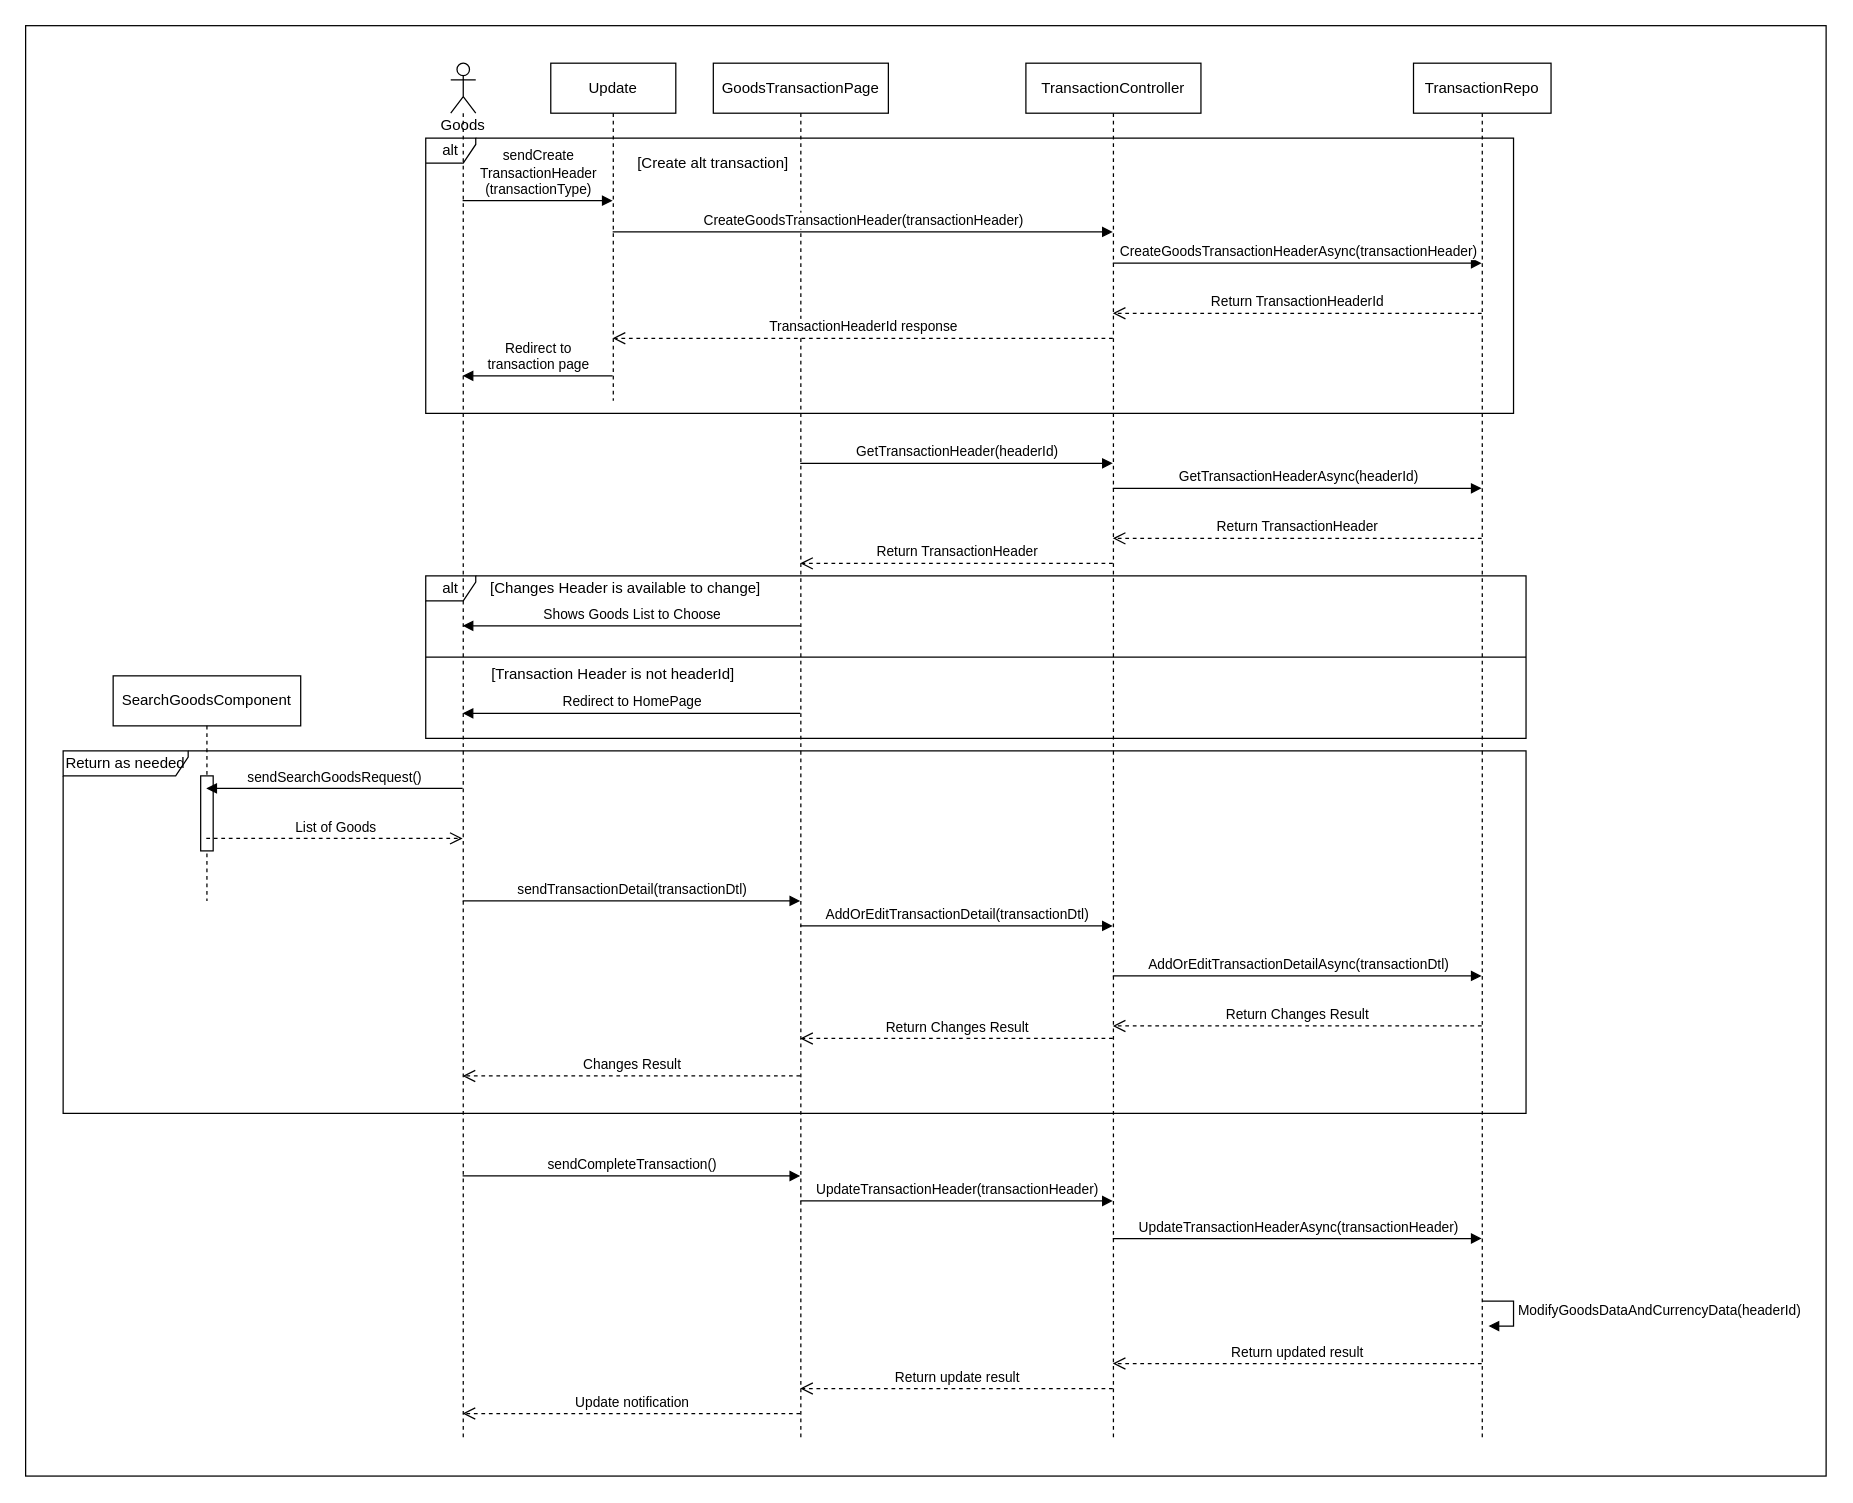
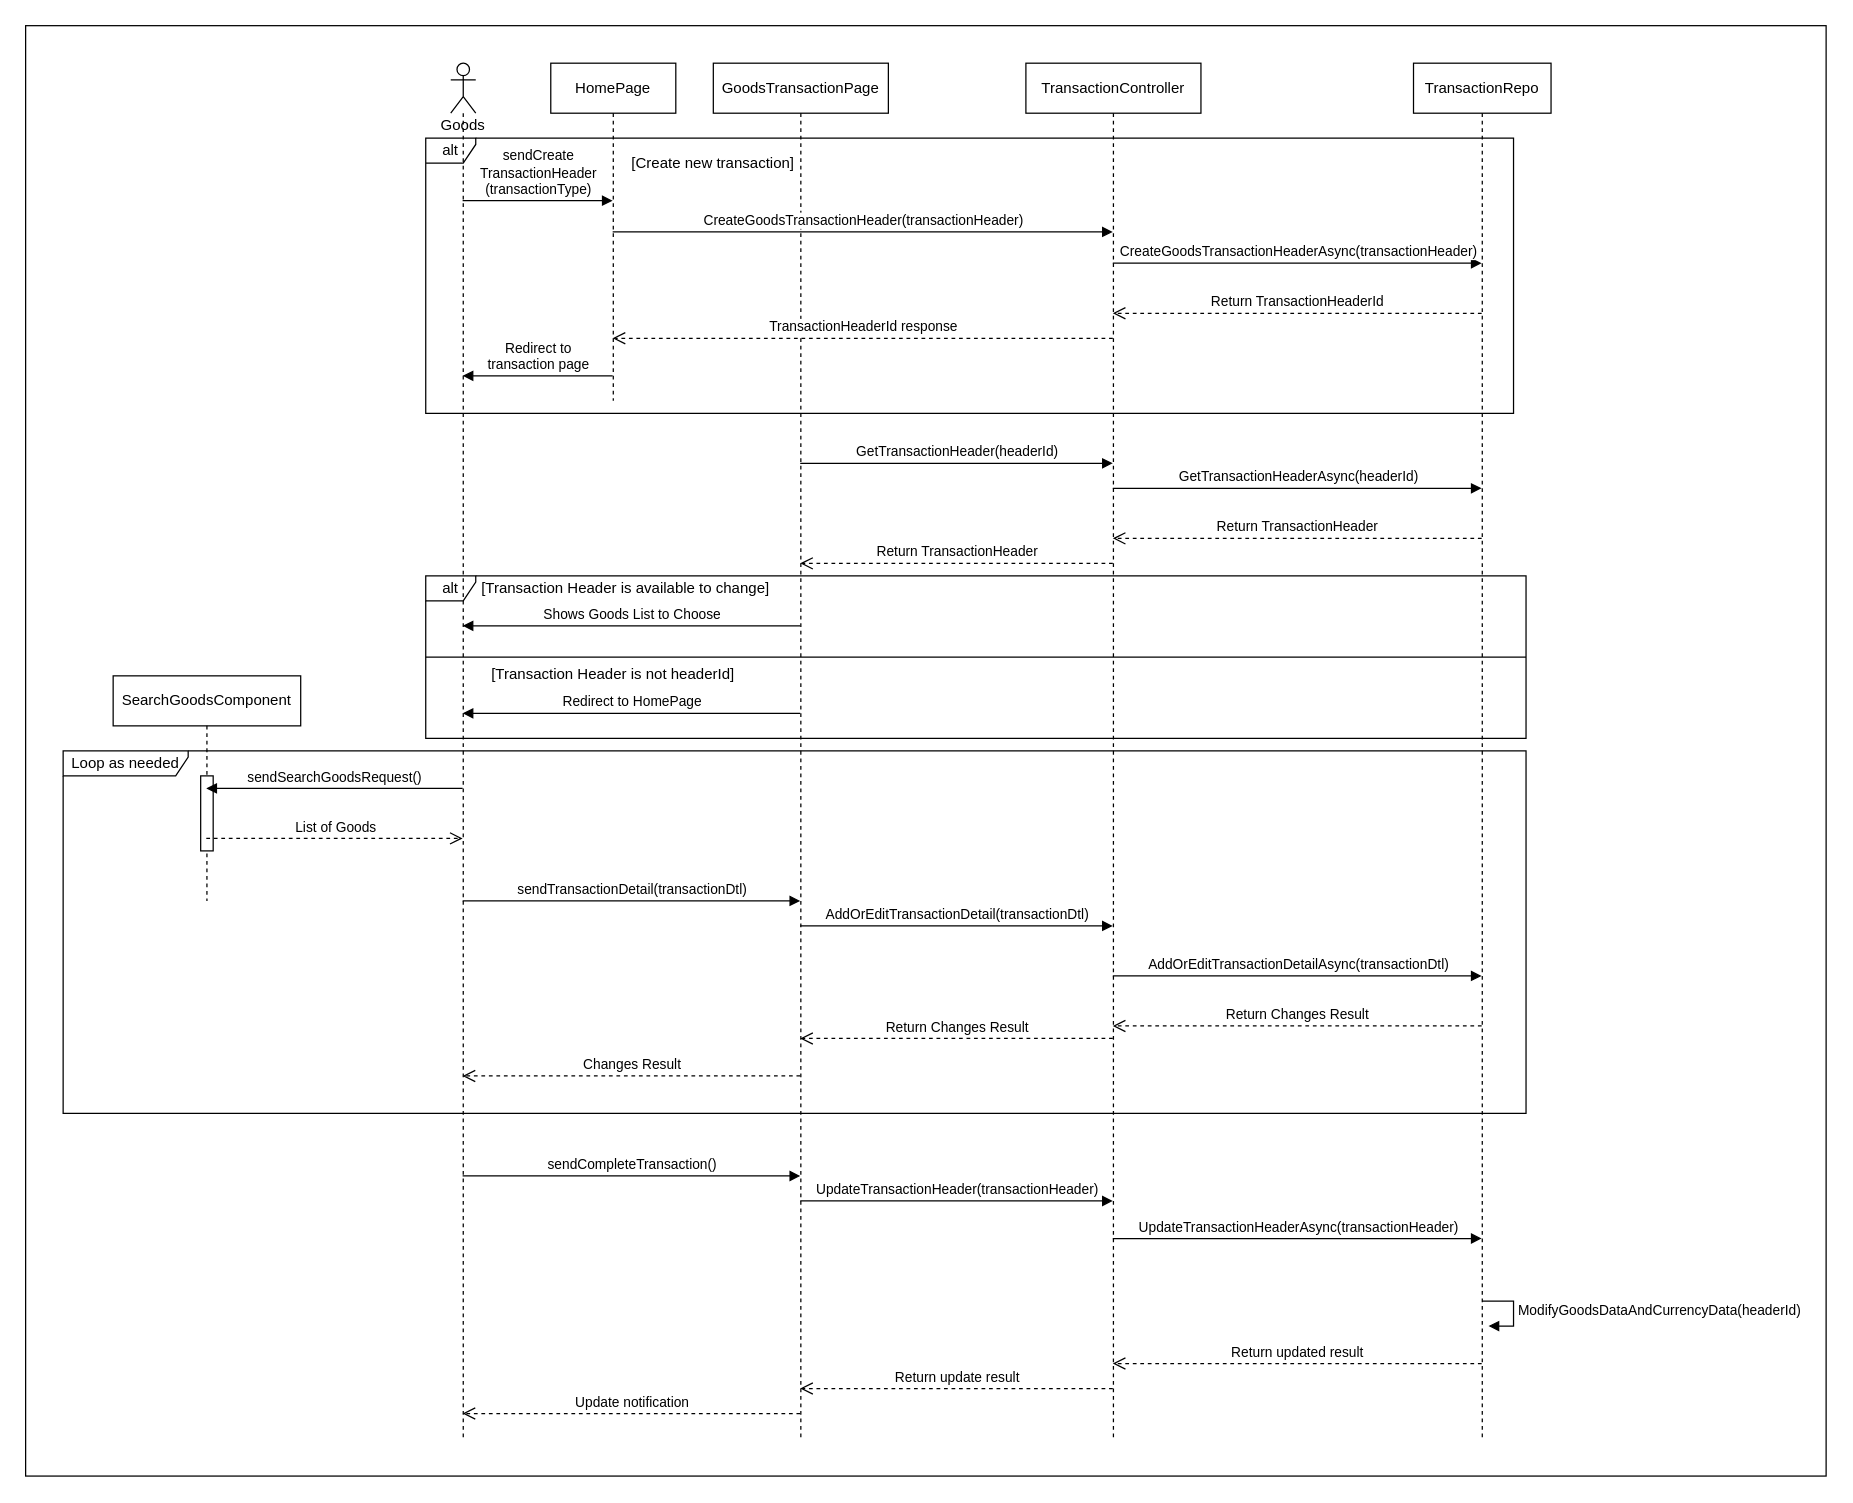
node "Update": label "Update" -> "HomePage"
node "[Create alt transaction]": label "[Create alt transaction]" -> "[Create new transaction]"
node "[Changes Header is available to change]": label "[Changes Header is available to change]" -> "[Transaction Header is available to change]"
node "Return as needed": label "Return as needed" -> "Loop as needed"
